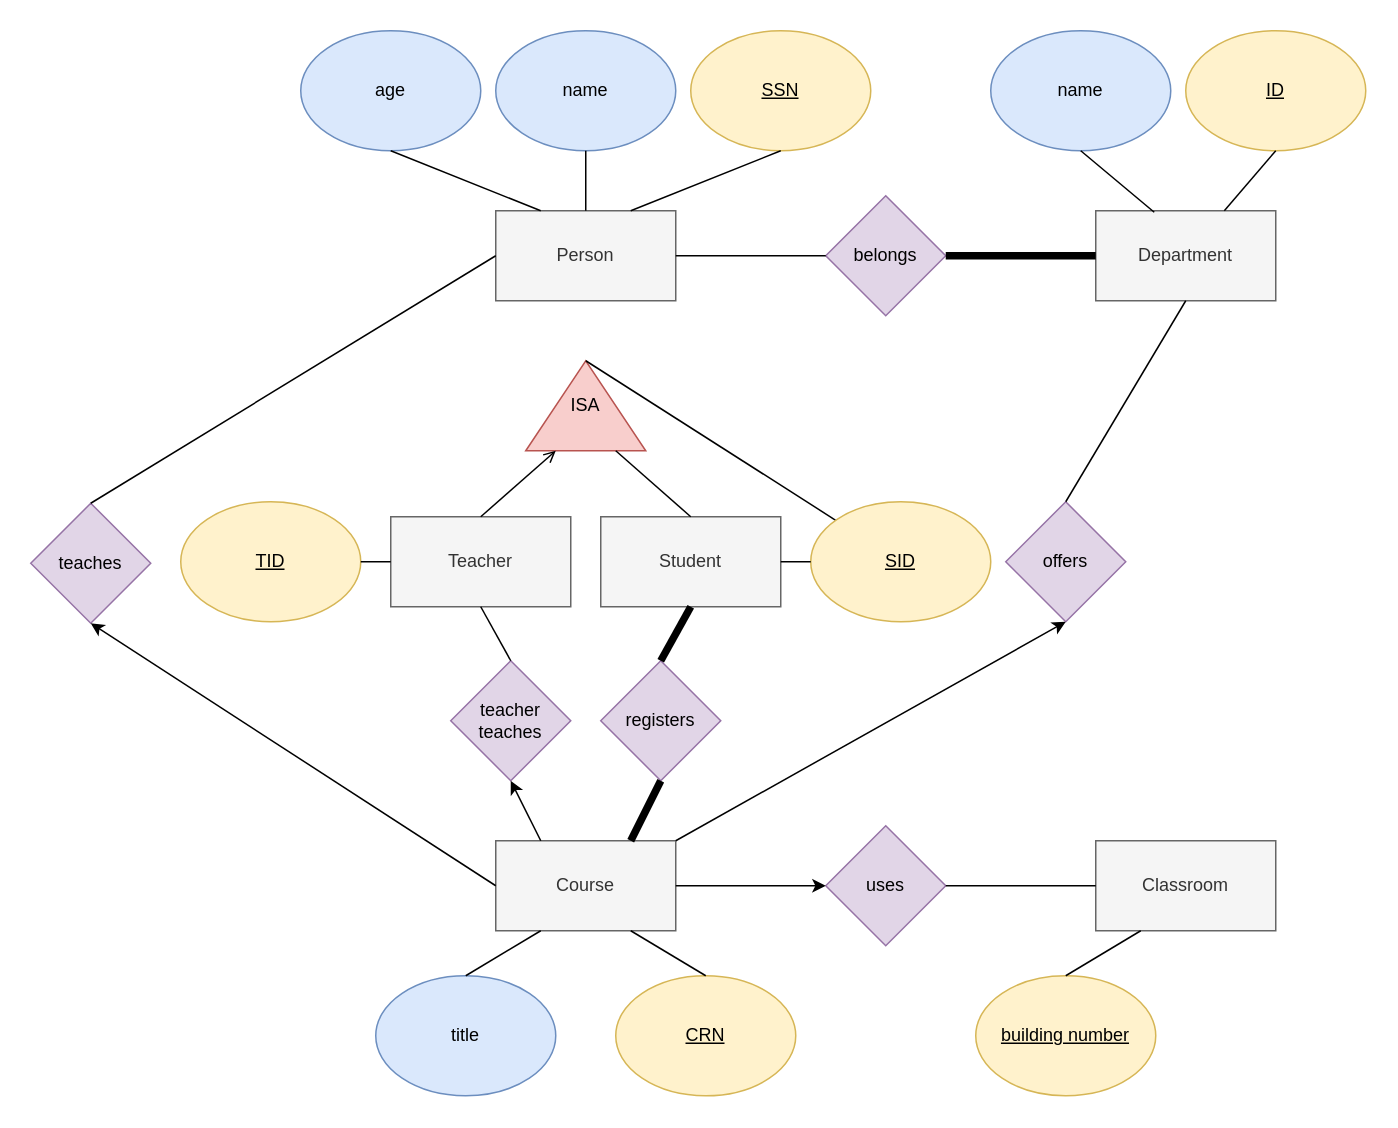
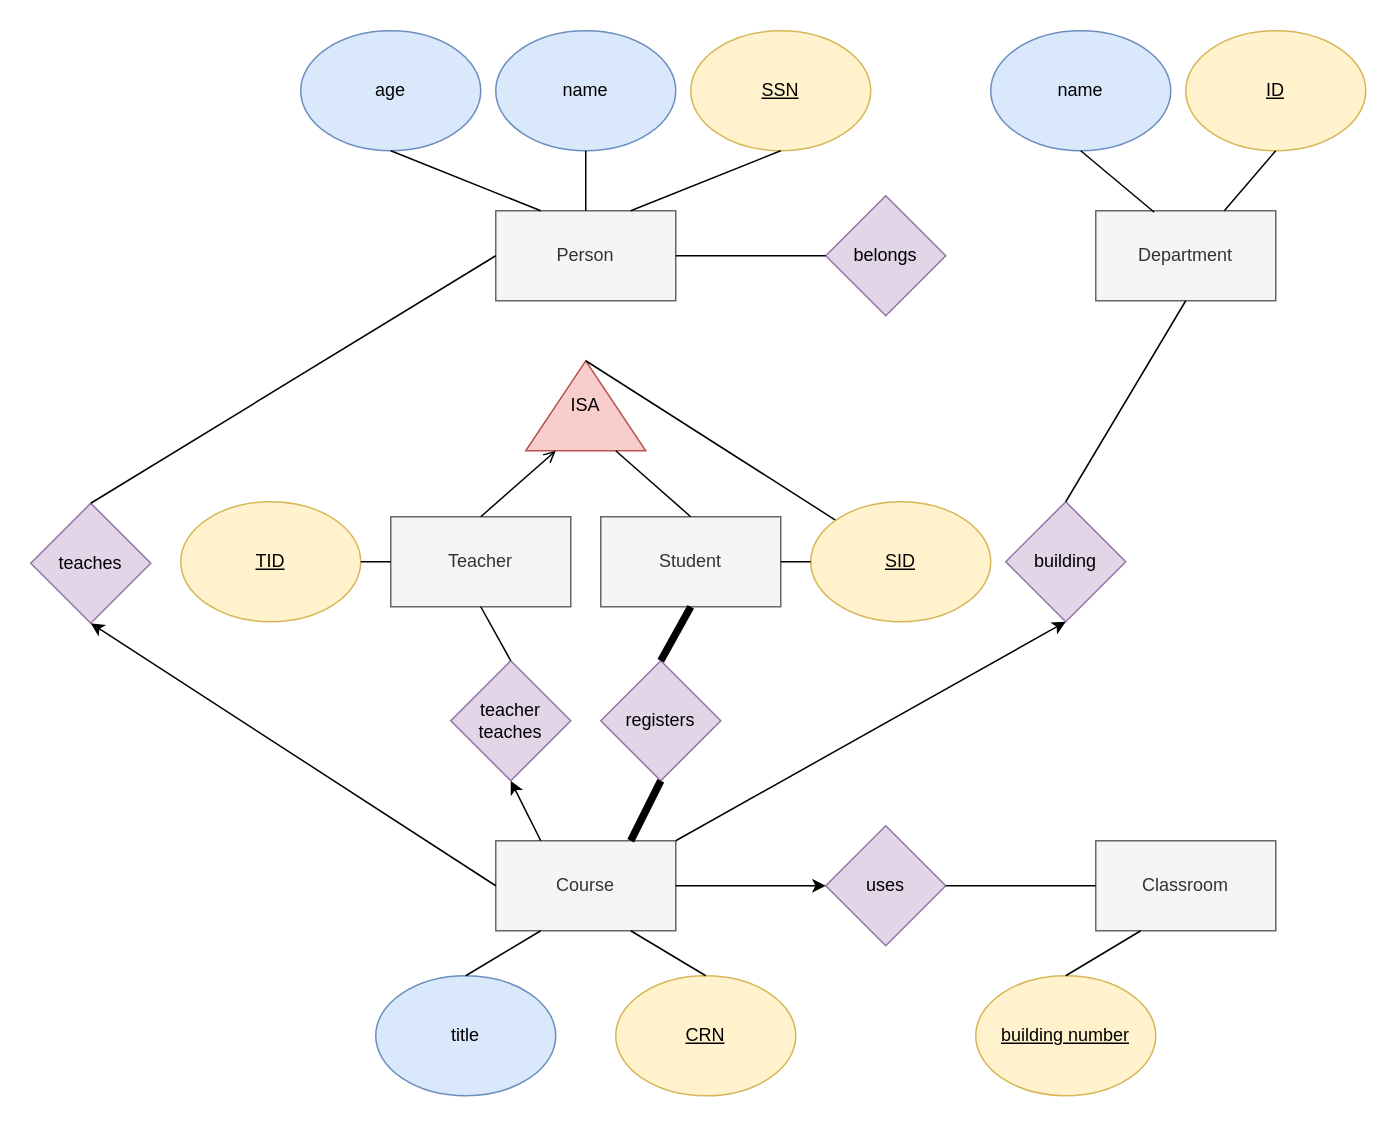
edge "belongs" -- "Department": removed
node "offers": label "offers" -> "building"
